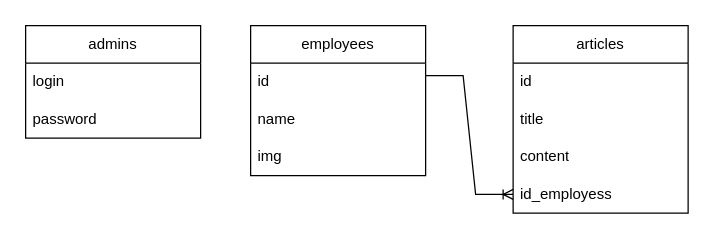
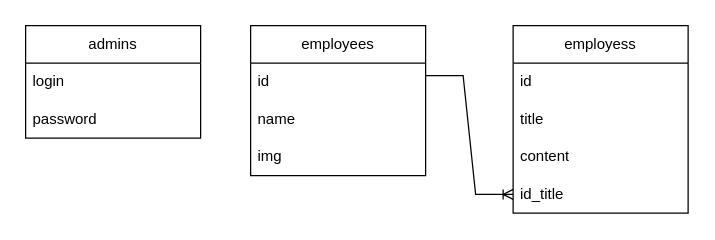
node "articles": label "articles" -> "employess"
node "id_employess": label "id_employess" -> "id_title"
